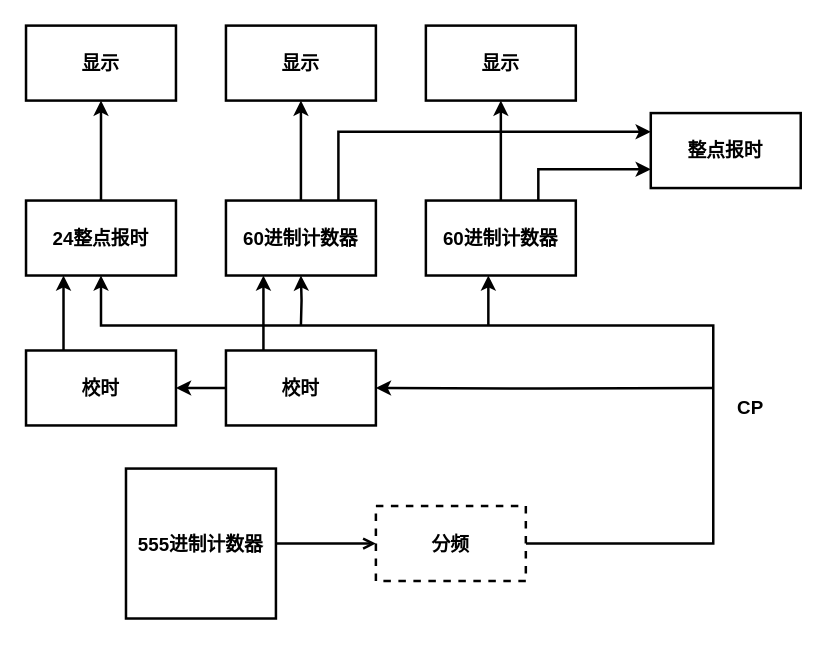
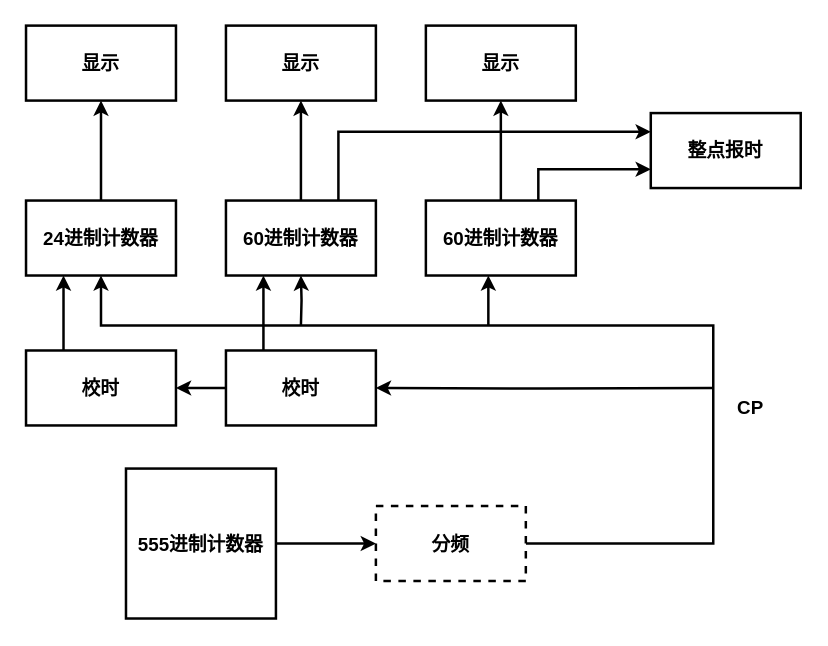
node "24整点报时": label "24整点报时" -> "24进制计数器"
edge "555进制计数器" -> "分频": arrowhead open -> classic
